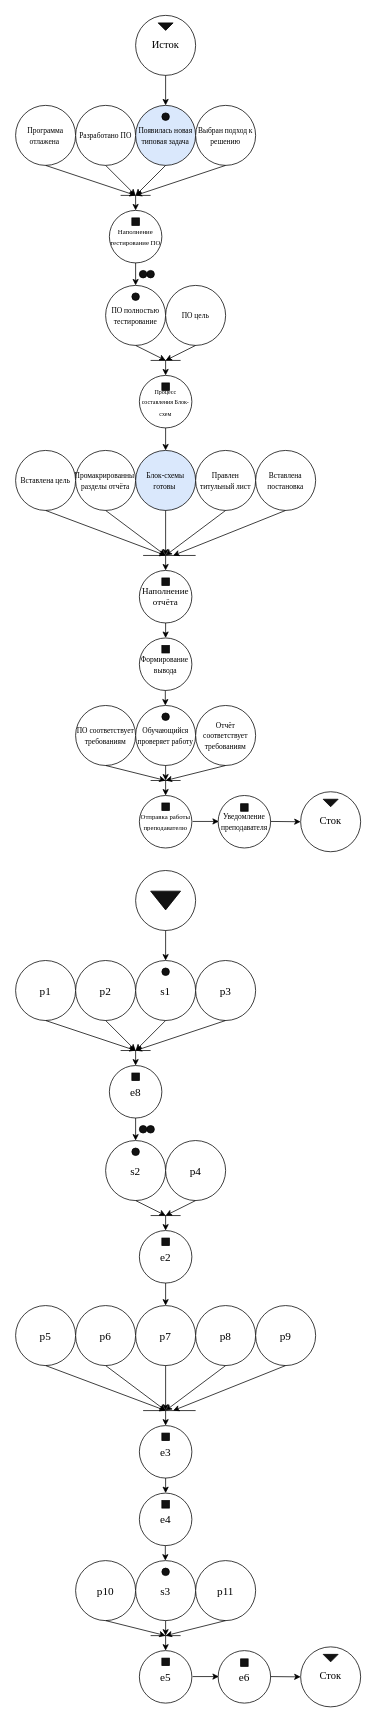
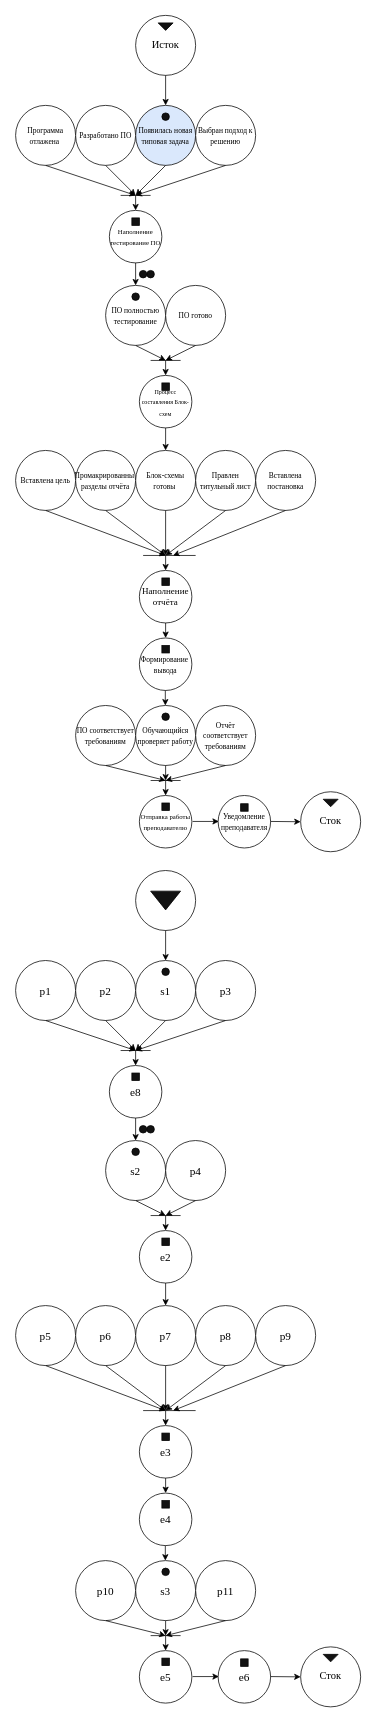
node "ПО цель": label "ПО цель" -> "ПО готово"
node "Блок-схемы готовы": fillcolor #dae8fc -> #ffffff
